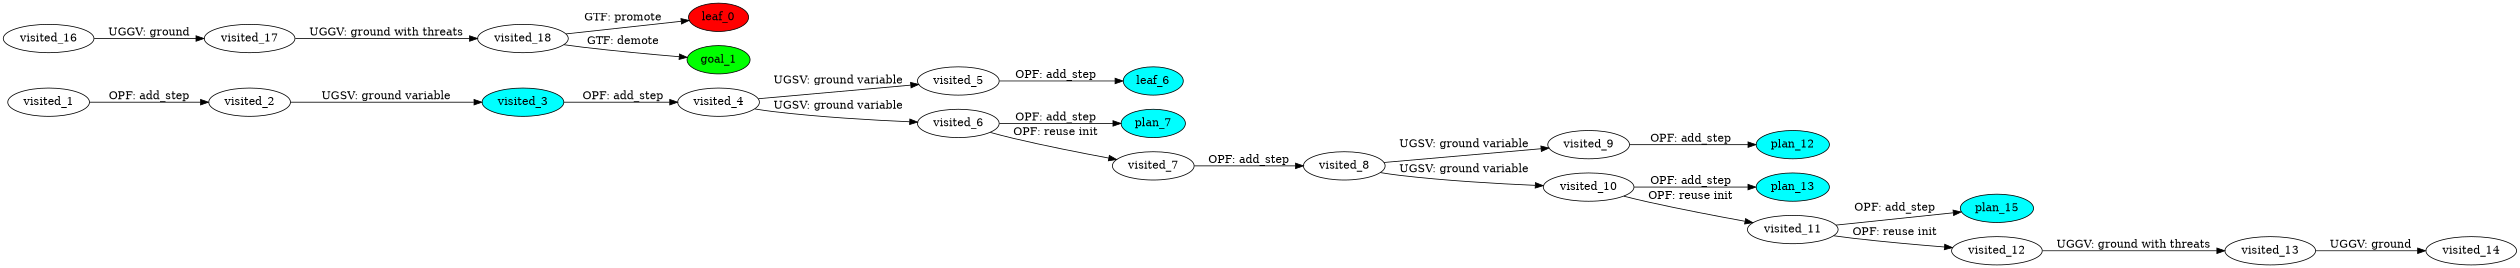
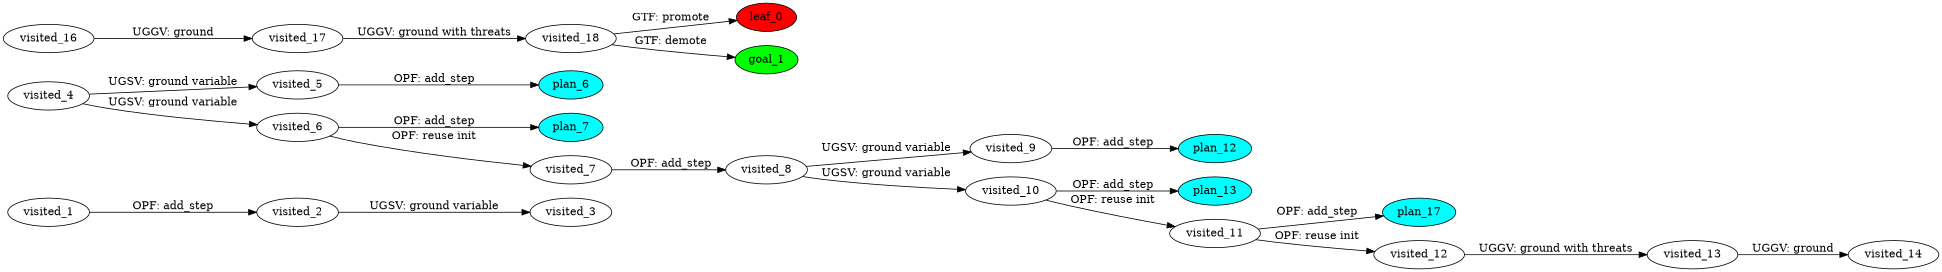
node "leaf_6": label "leaf_6" -> "plan_6"
node "visited_3": fillcolor cyan -> white
edge "visited_3" -> "visited_4": removed, label "OPF: add_step"
node "plan_15": label "plan_15" -> "plan_17"
